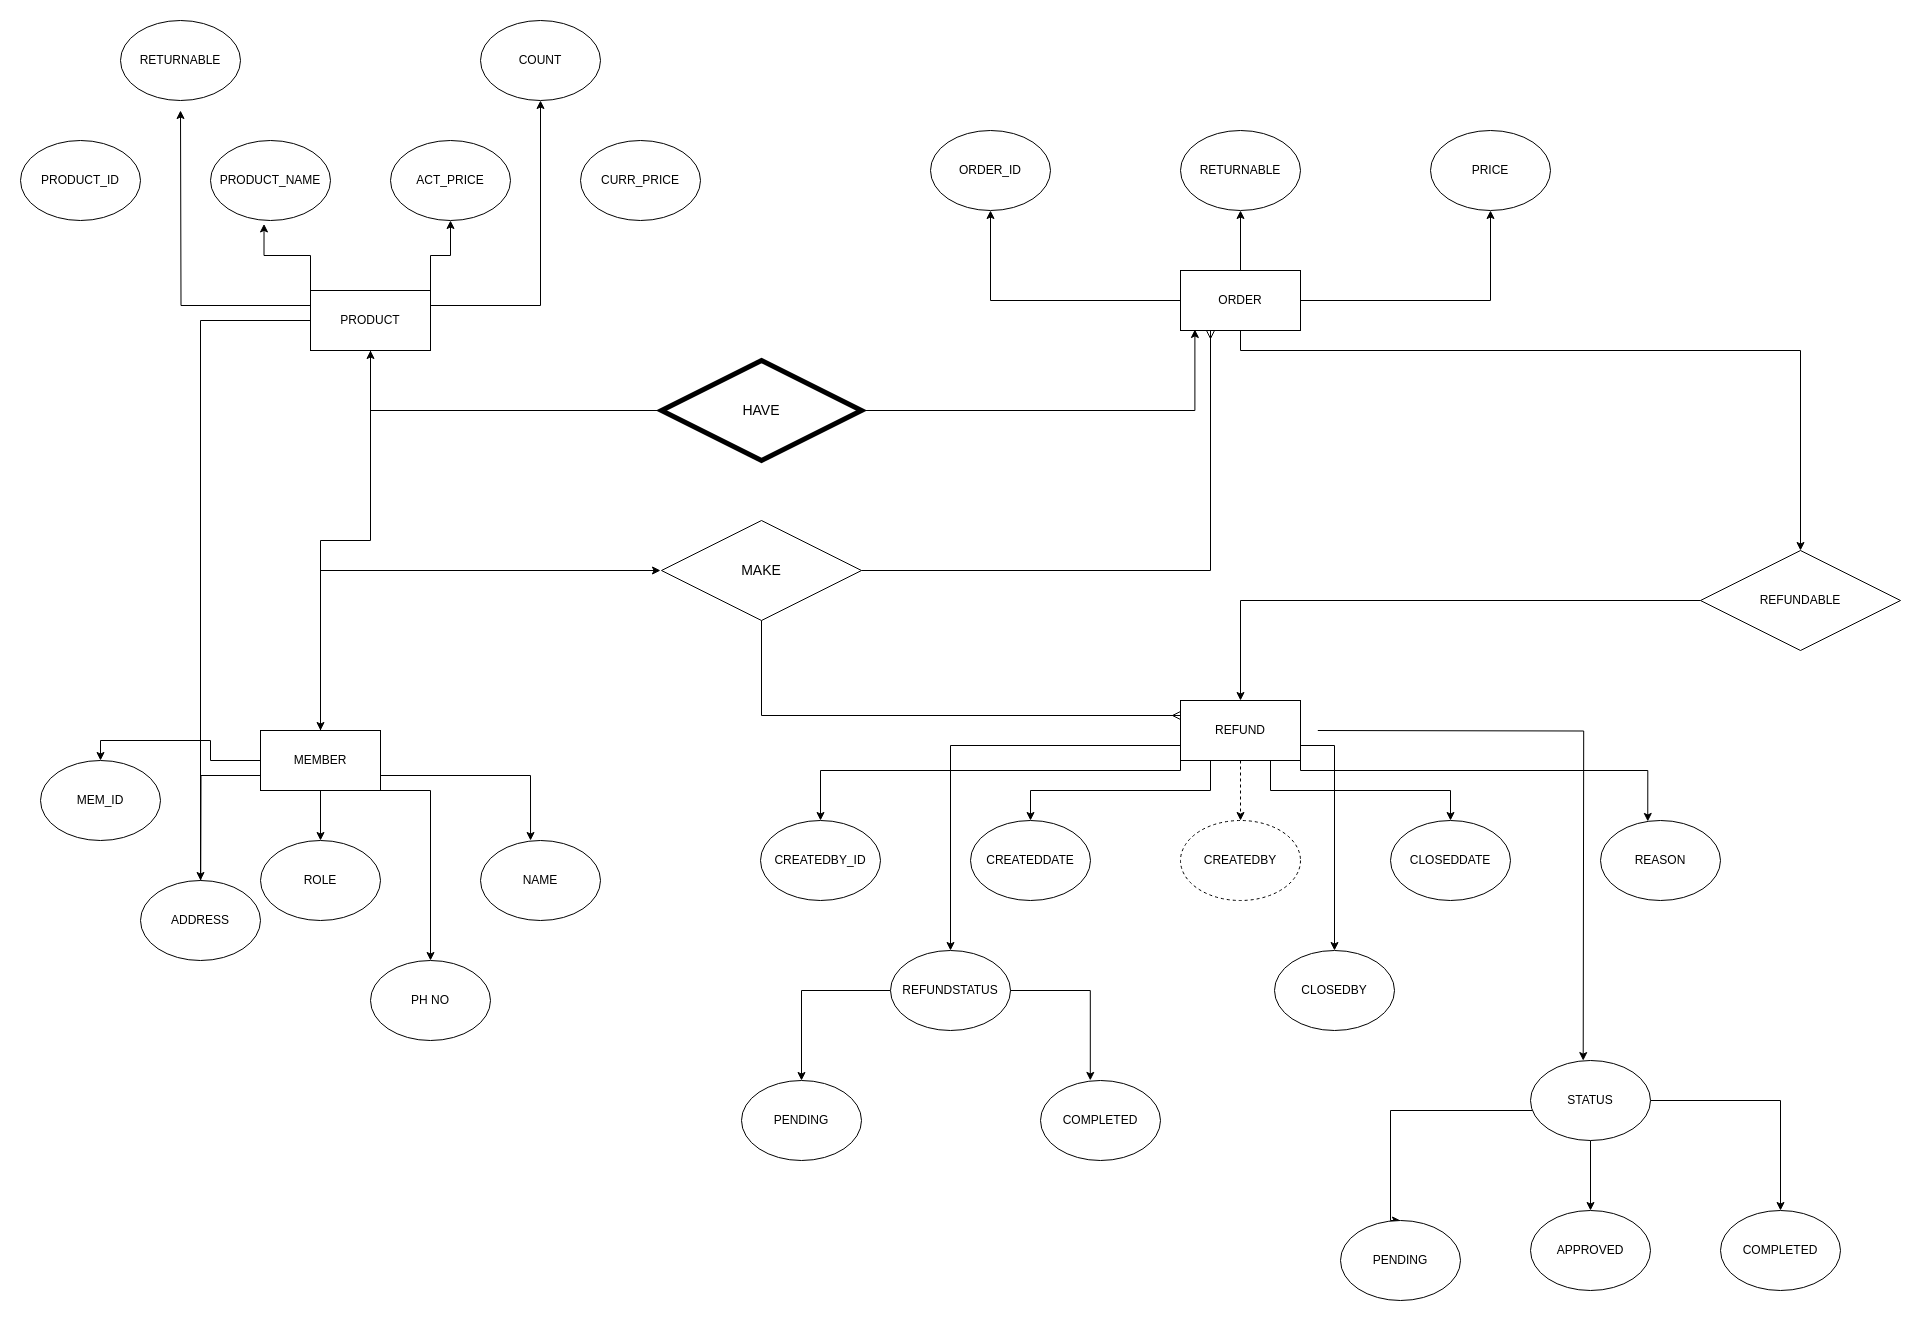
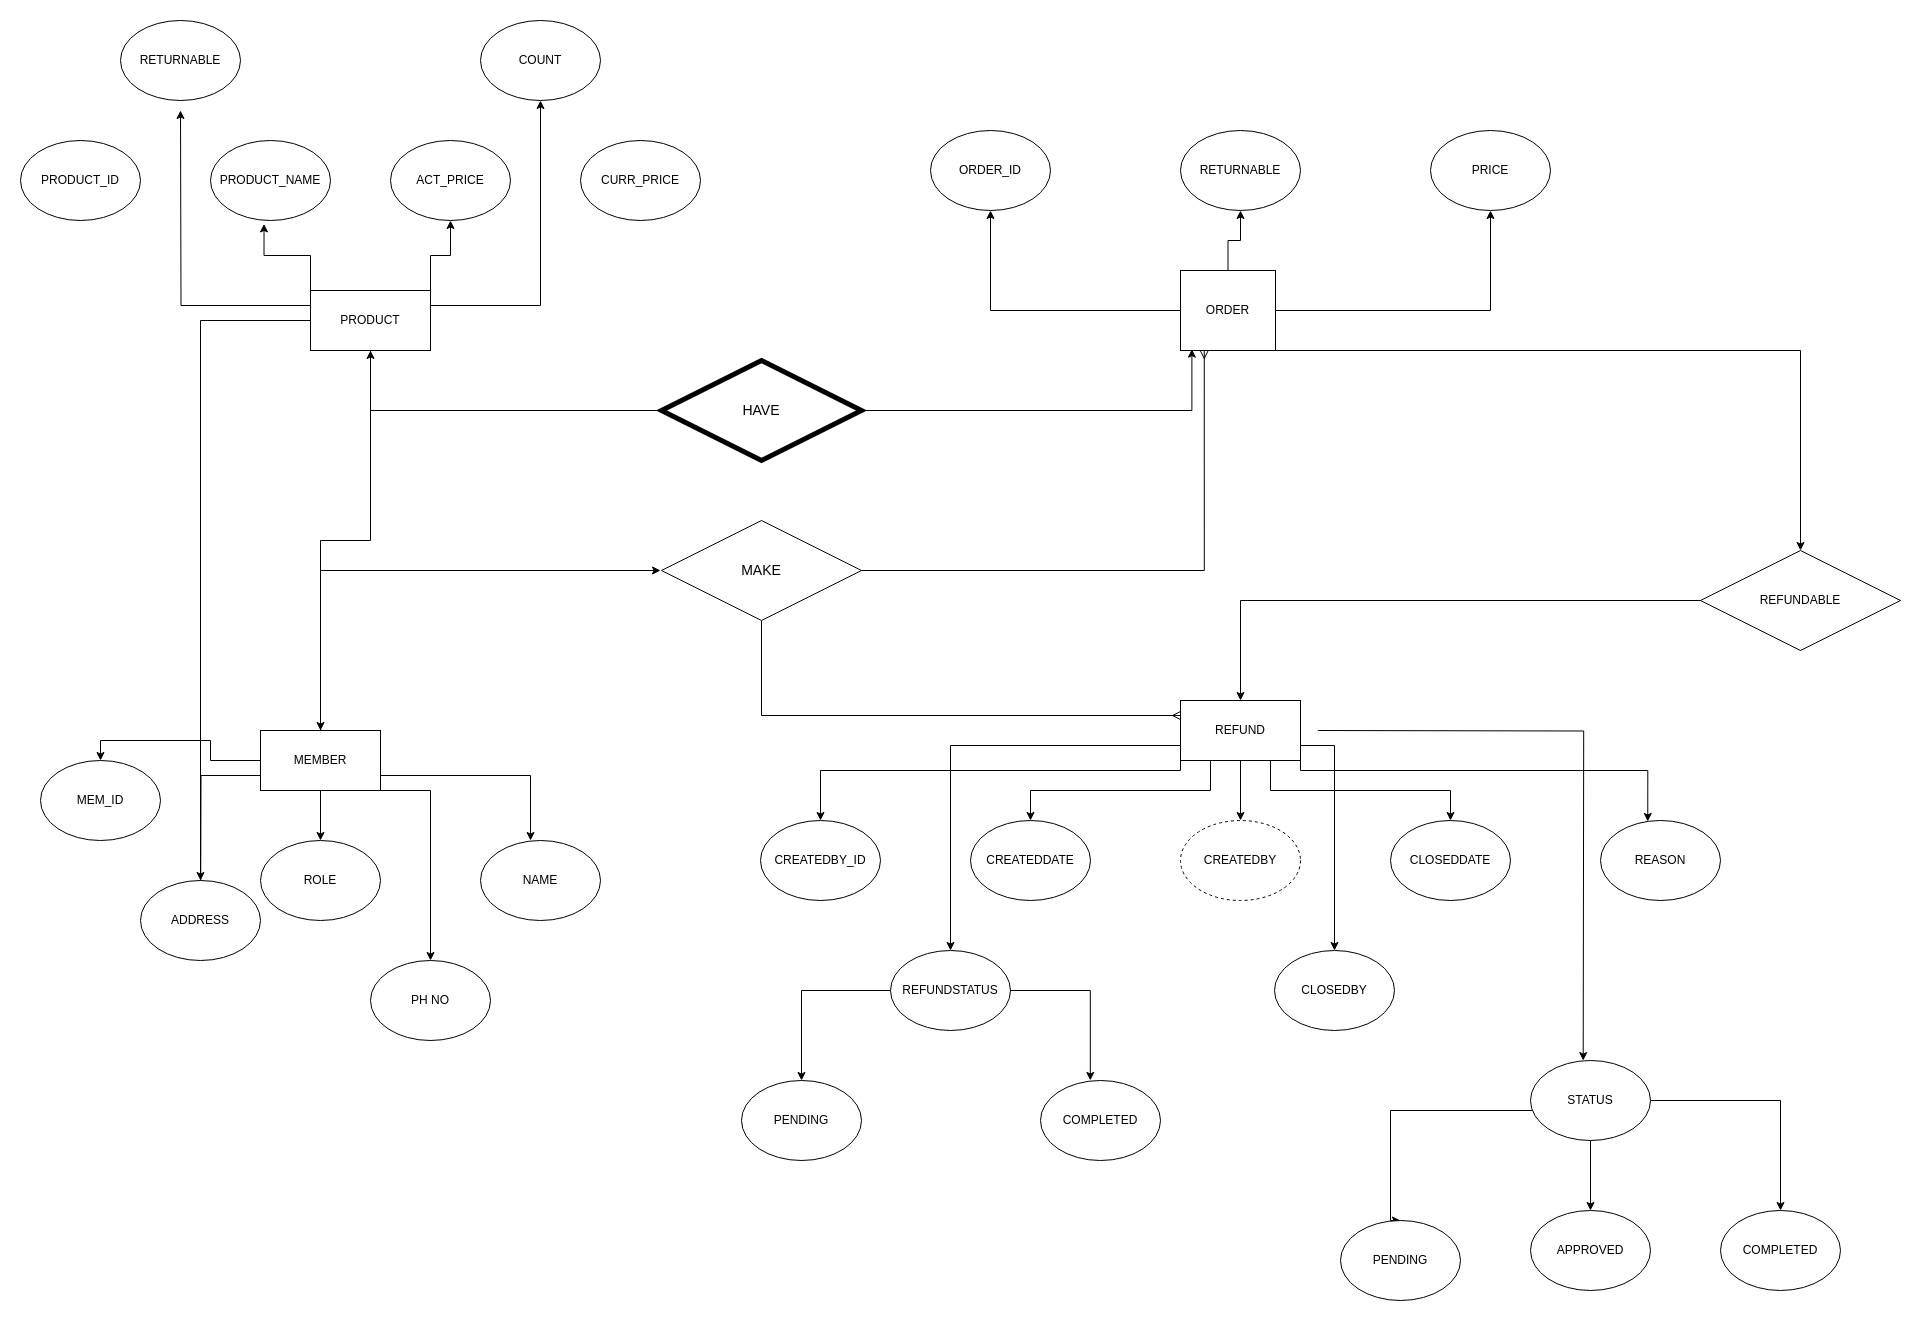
node "ORDER": size 120x60 -> 95x80
edge "REFUND" -> "CREATEDBY": style dashed -> solid
